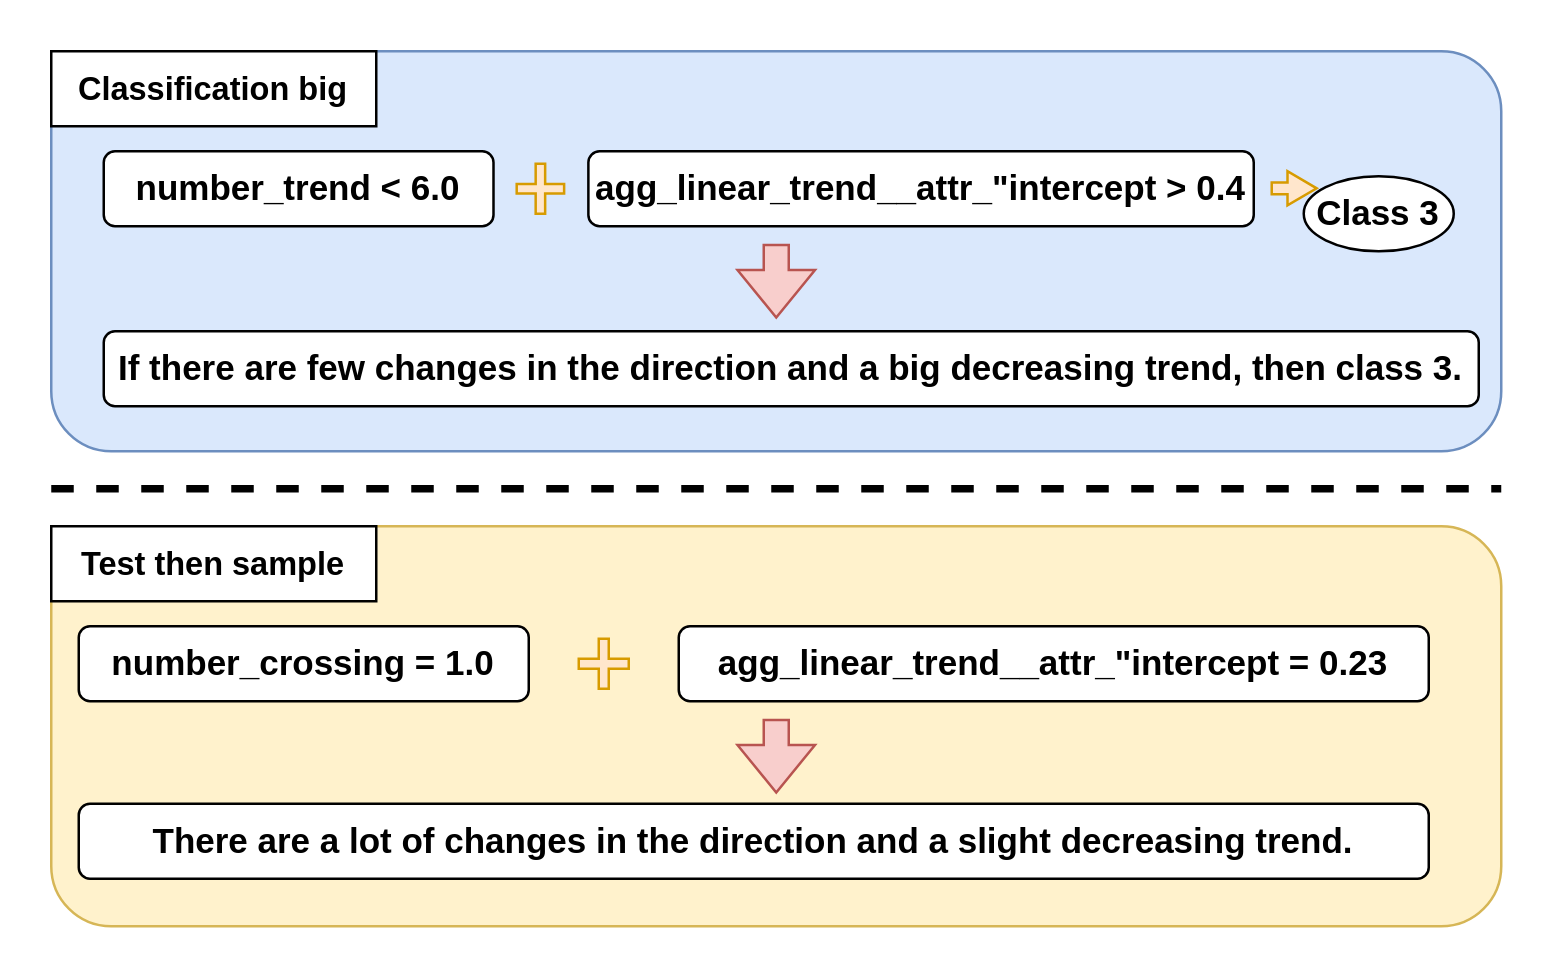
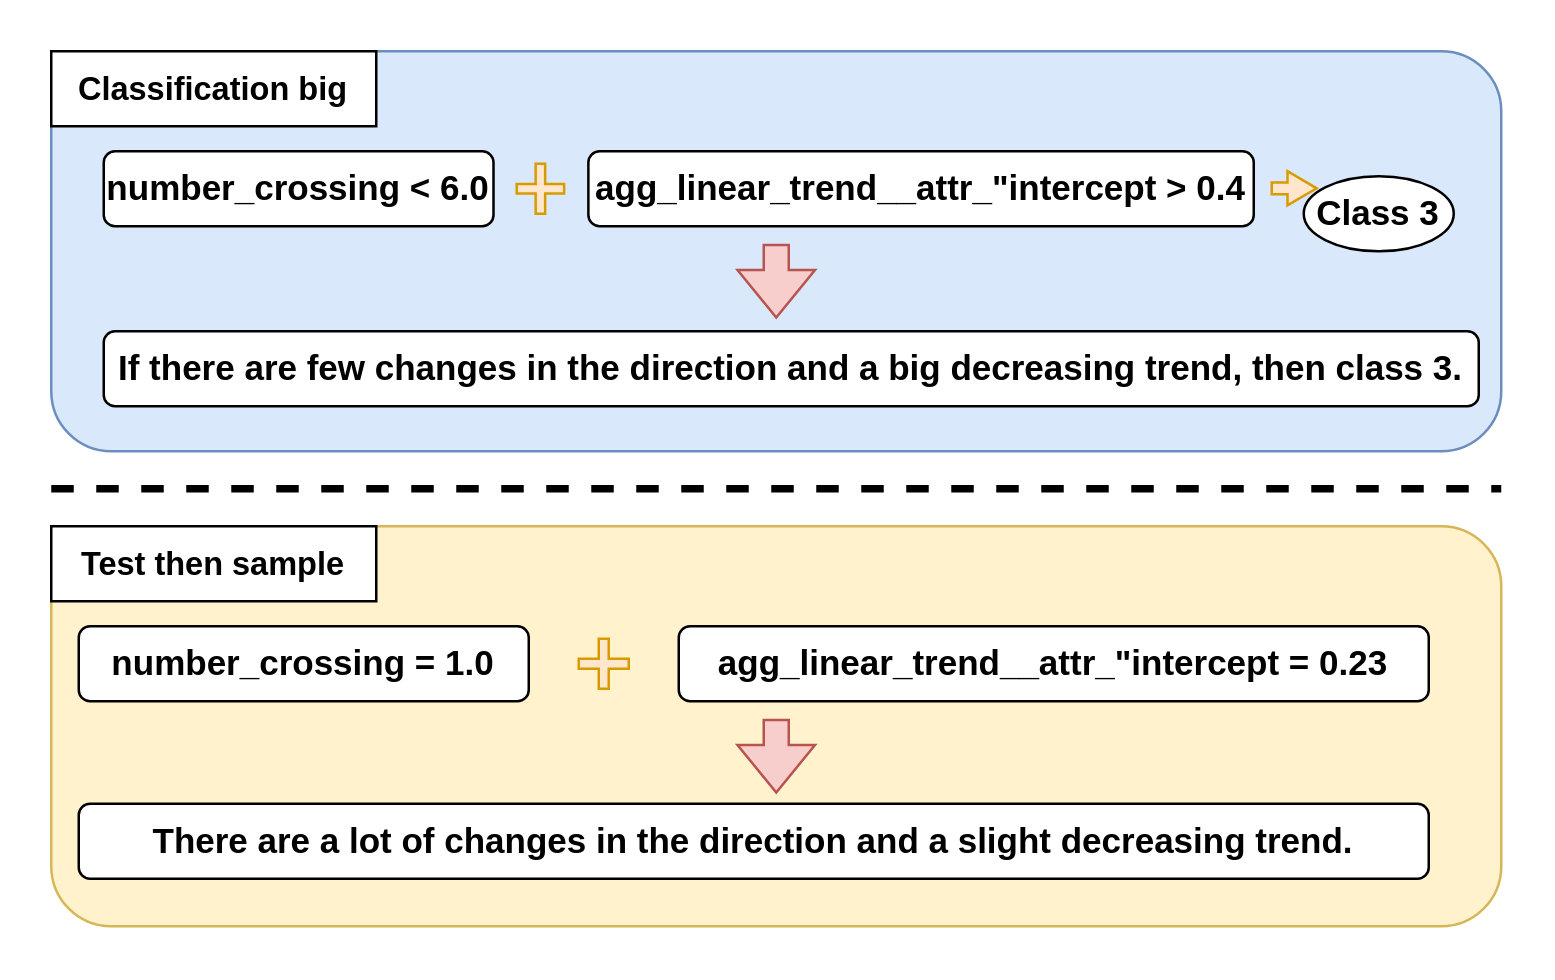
node "number_trend < 6.0": label "number_trend < 6.0" -> "number_crossing < 6.0"
